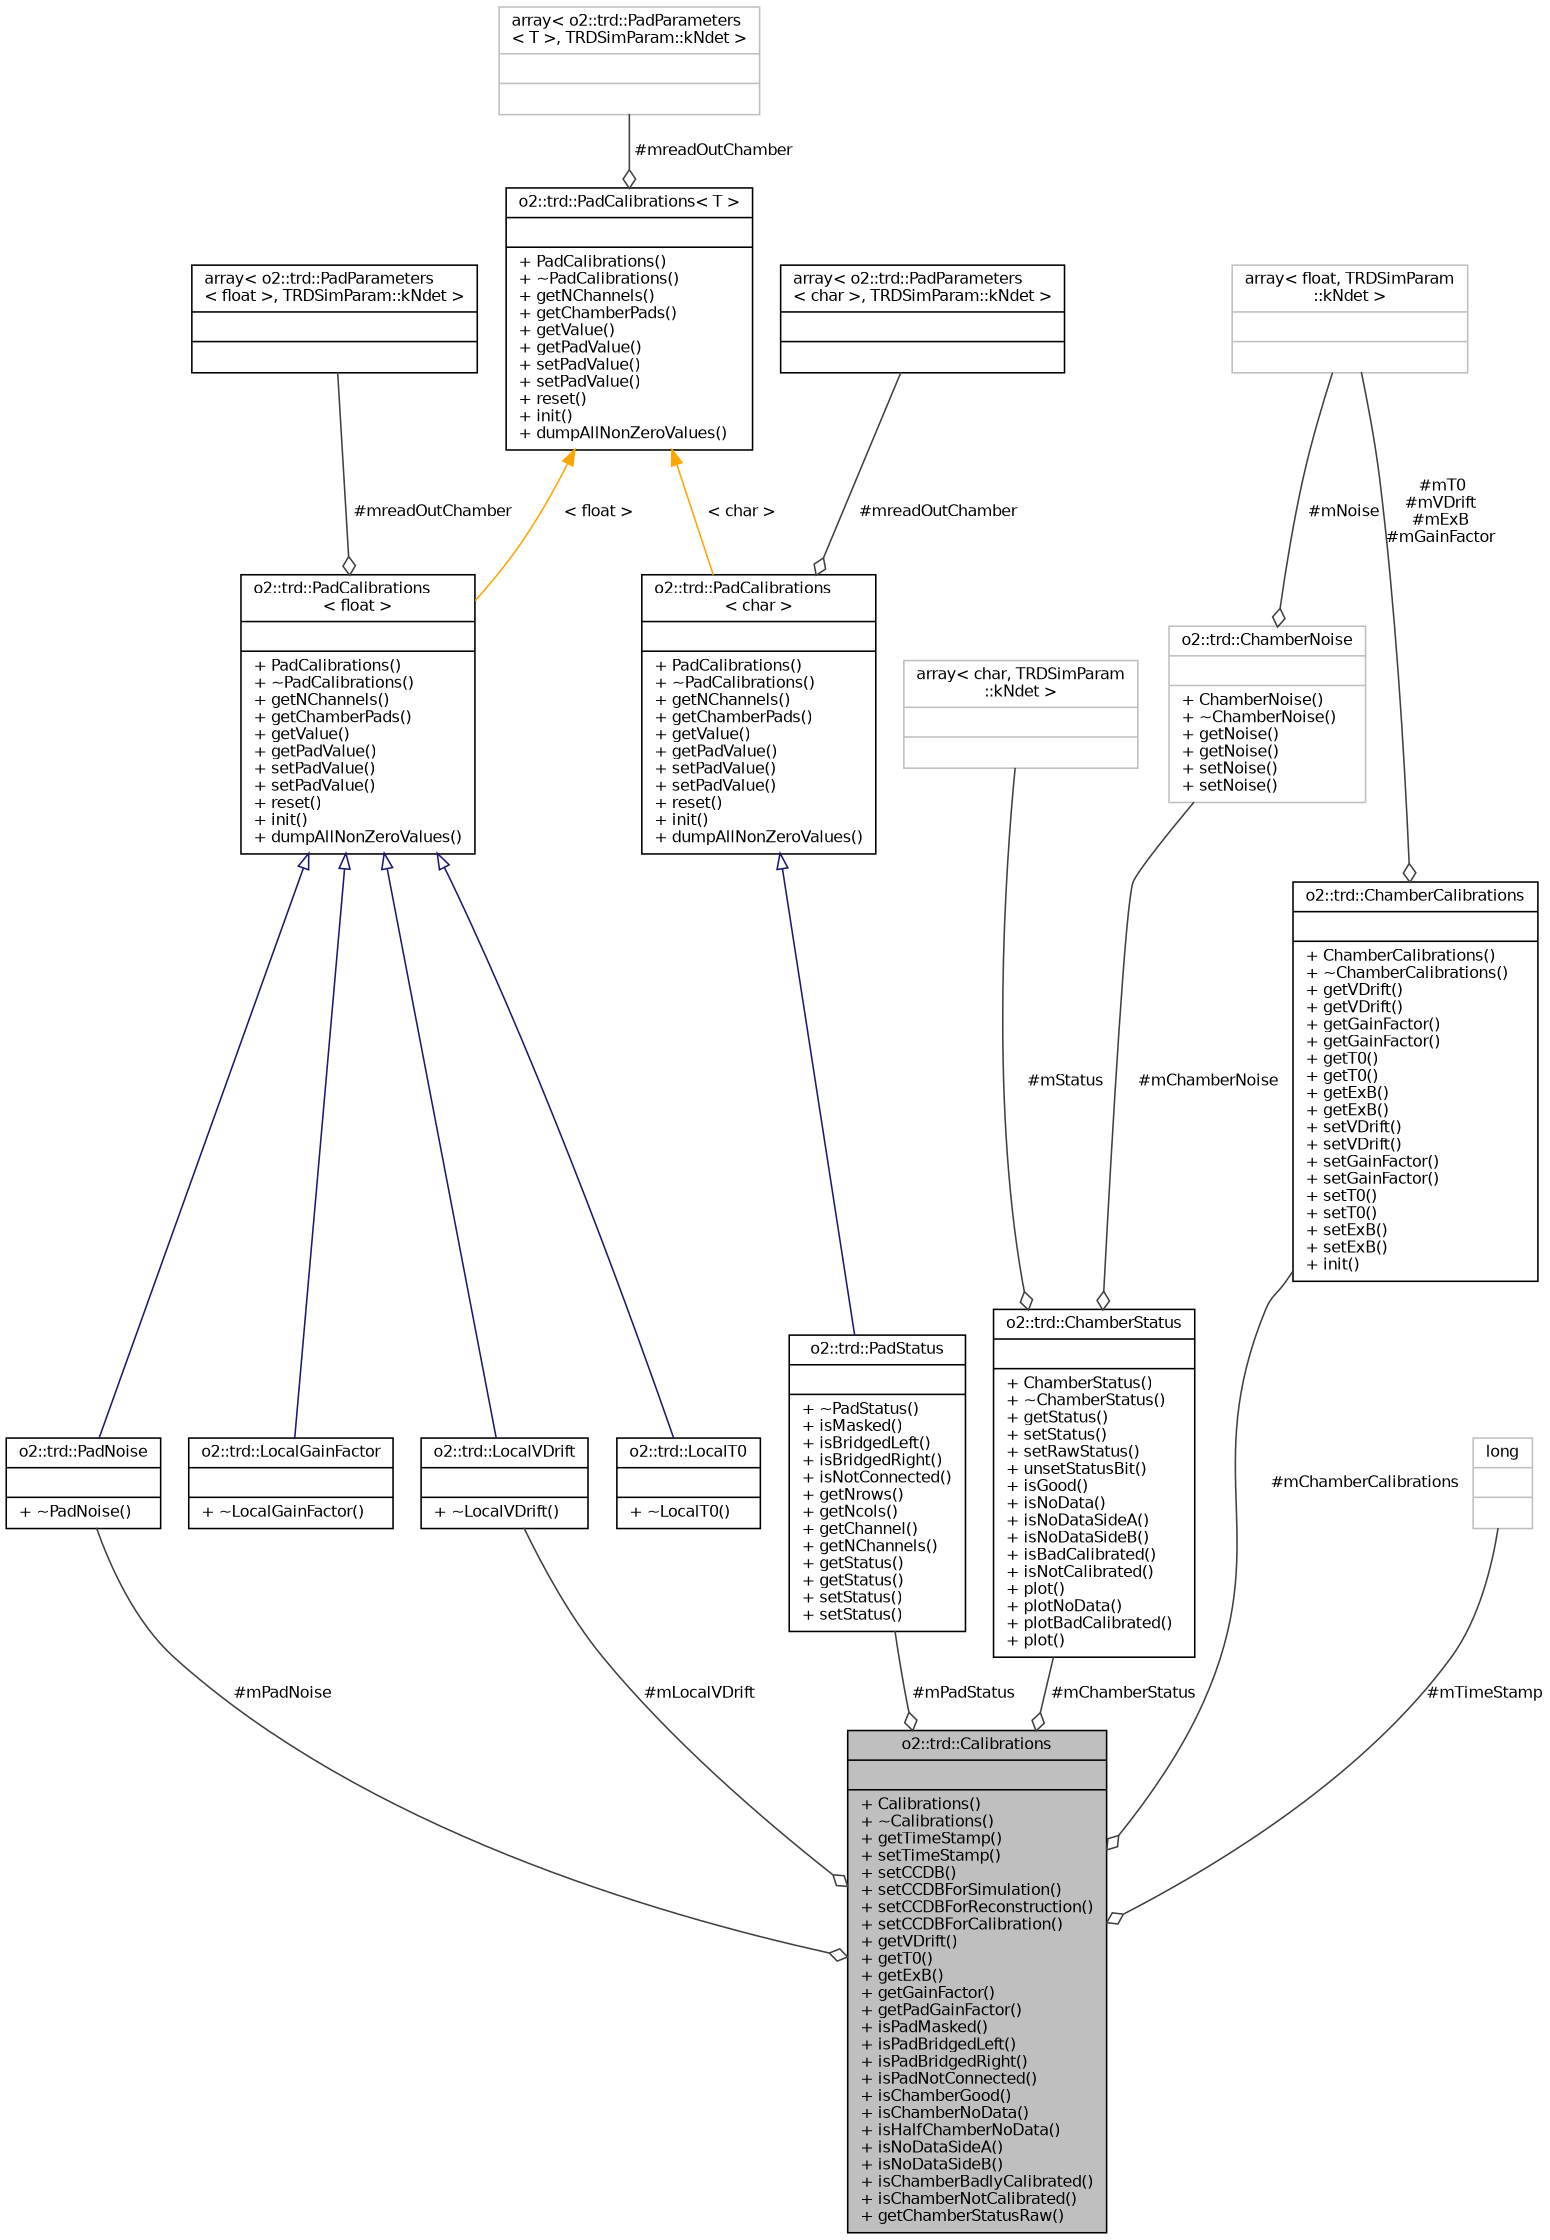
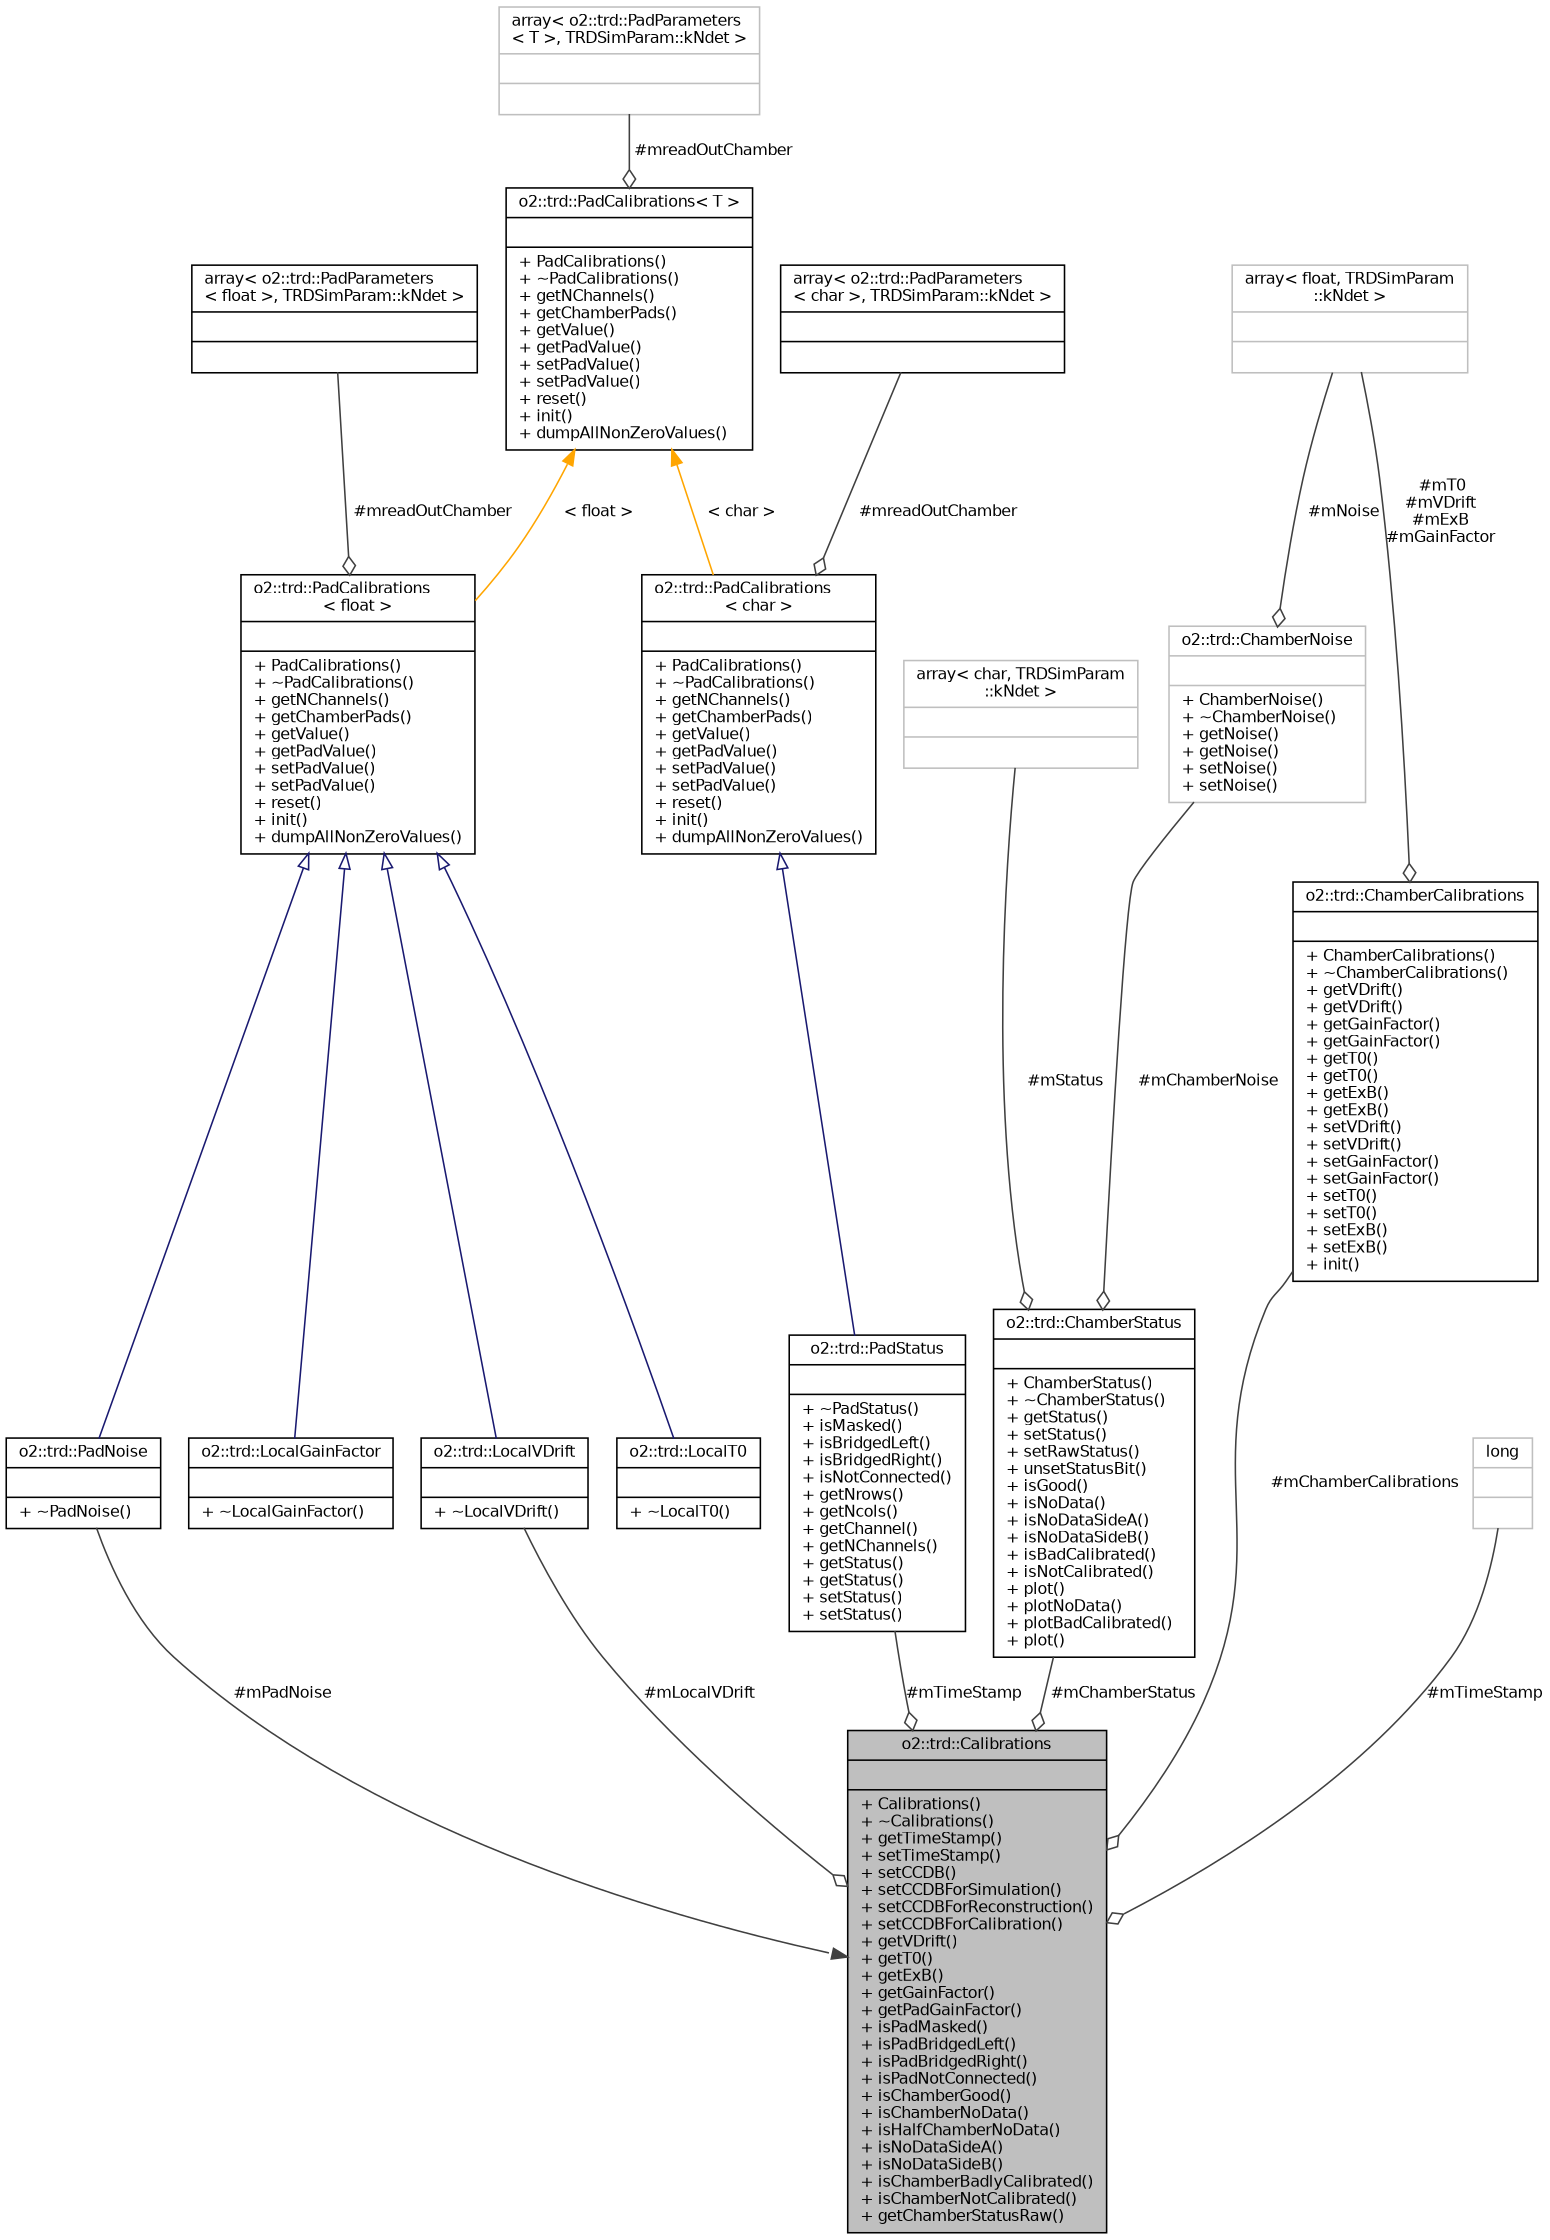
edge "o2::trd::PadStatus" -> "o2::trd::Calibrations": label " #mPadStatus" -> " #mTimeStamp"
edge "o2::trd::PadNoise" -> "o2::trd::Calibrations": arrowhead odiamond -> normal
